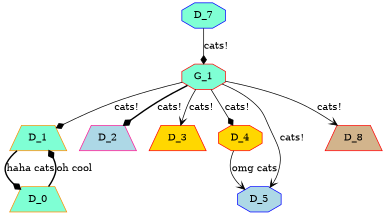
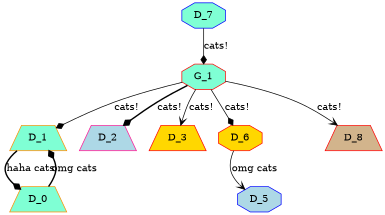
edge "G_1" -> "D_5": removed, label "cats!"
node "D_4": label "D_4" -> "D_6"
edge "D_0" -> "D_1": label "oh cool" -> "omg cats"
